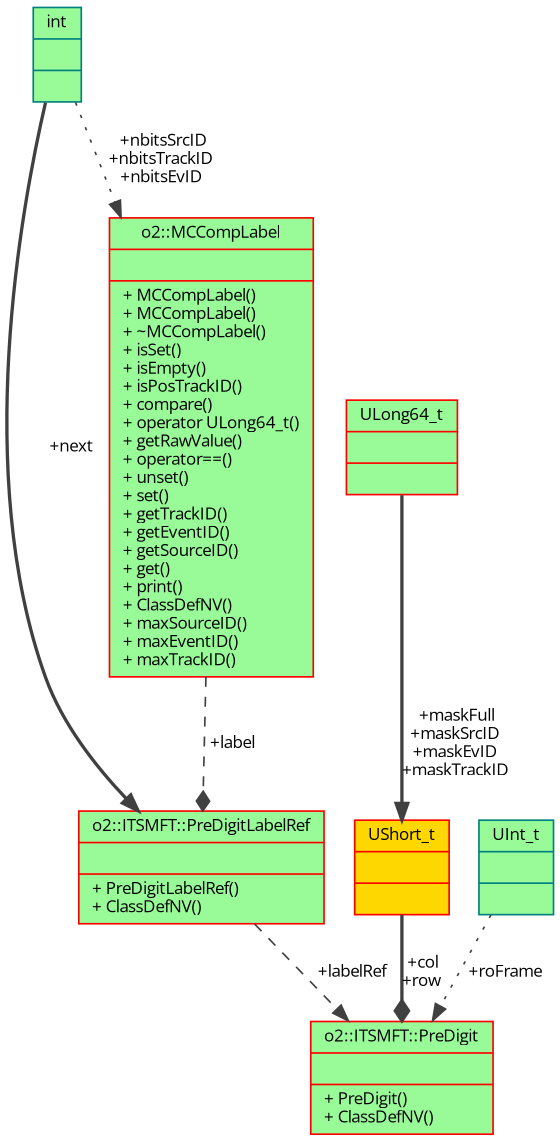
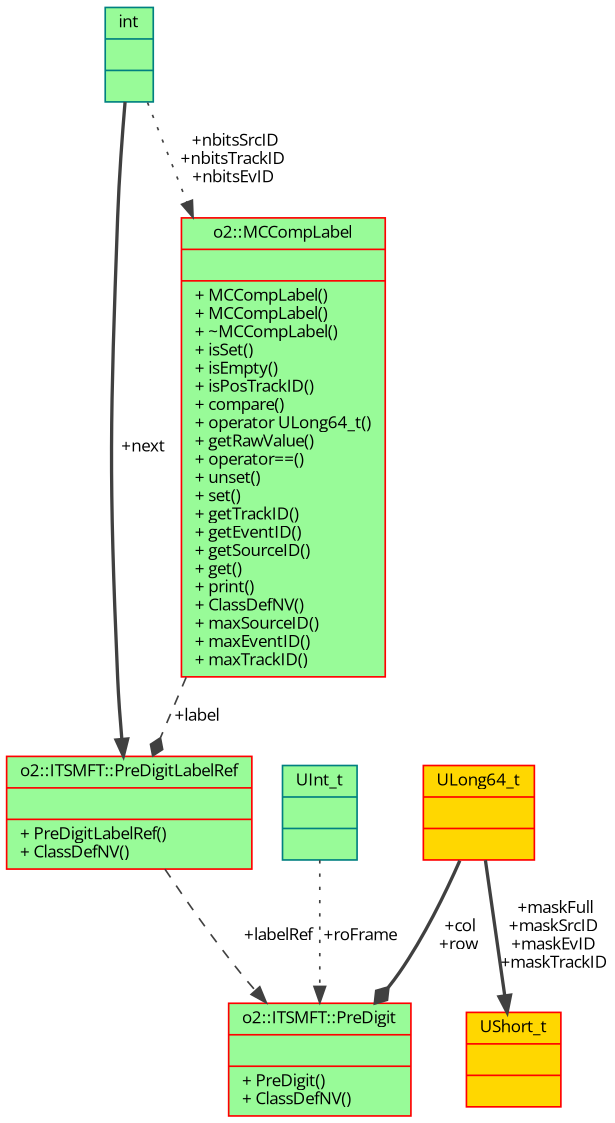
node "ULong64_t": fillcolor palegreen -> gold
edge "UShort_t" -> "o2::ITSMFT::PreDigit": now "ULong64_t" -> "o2::ITSMFT::PreDigit"
